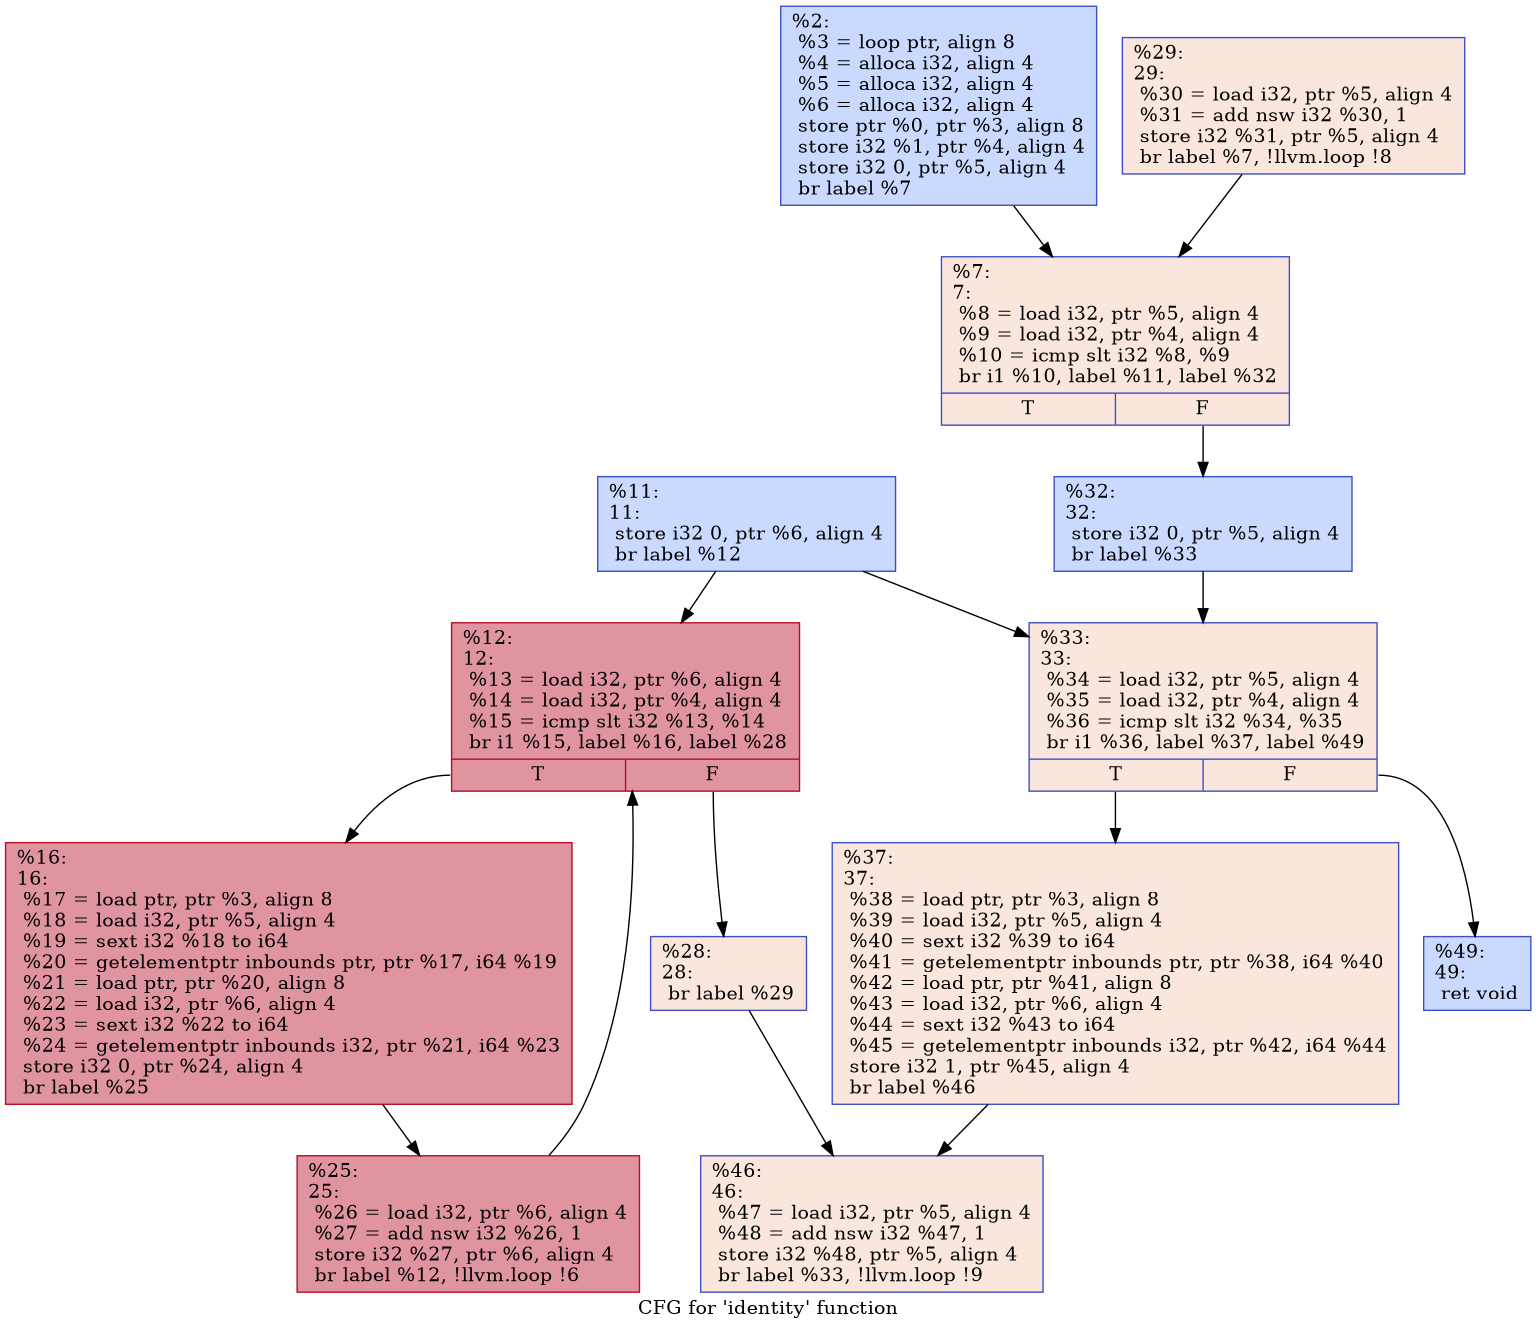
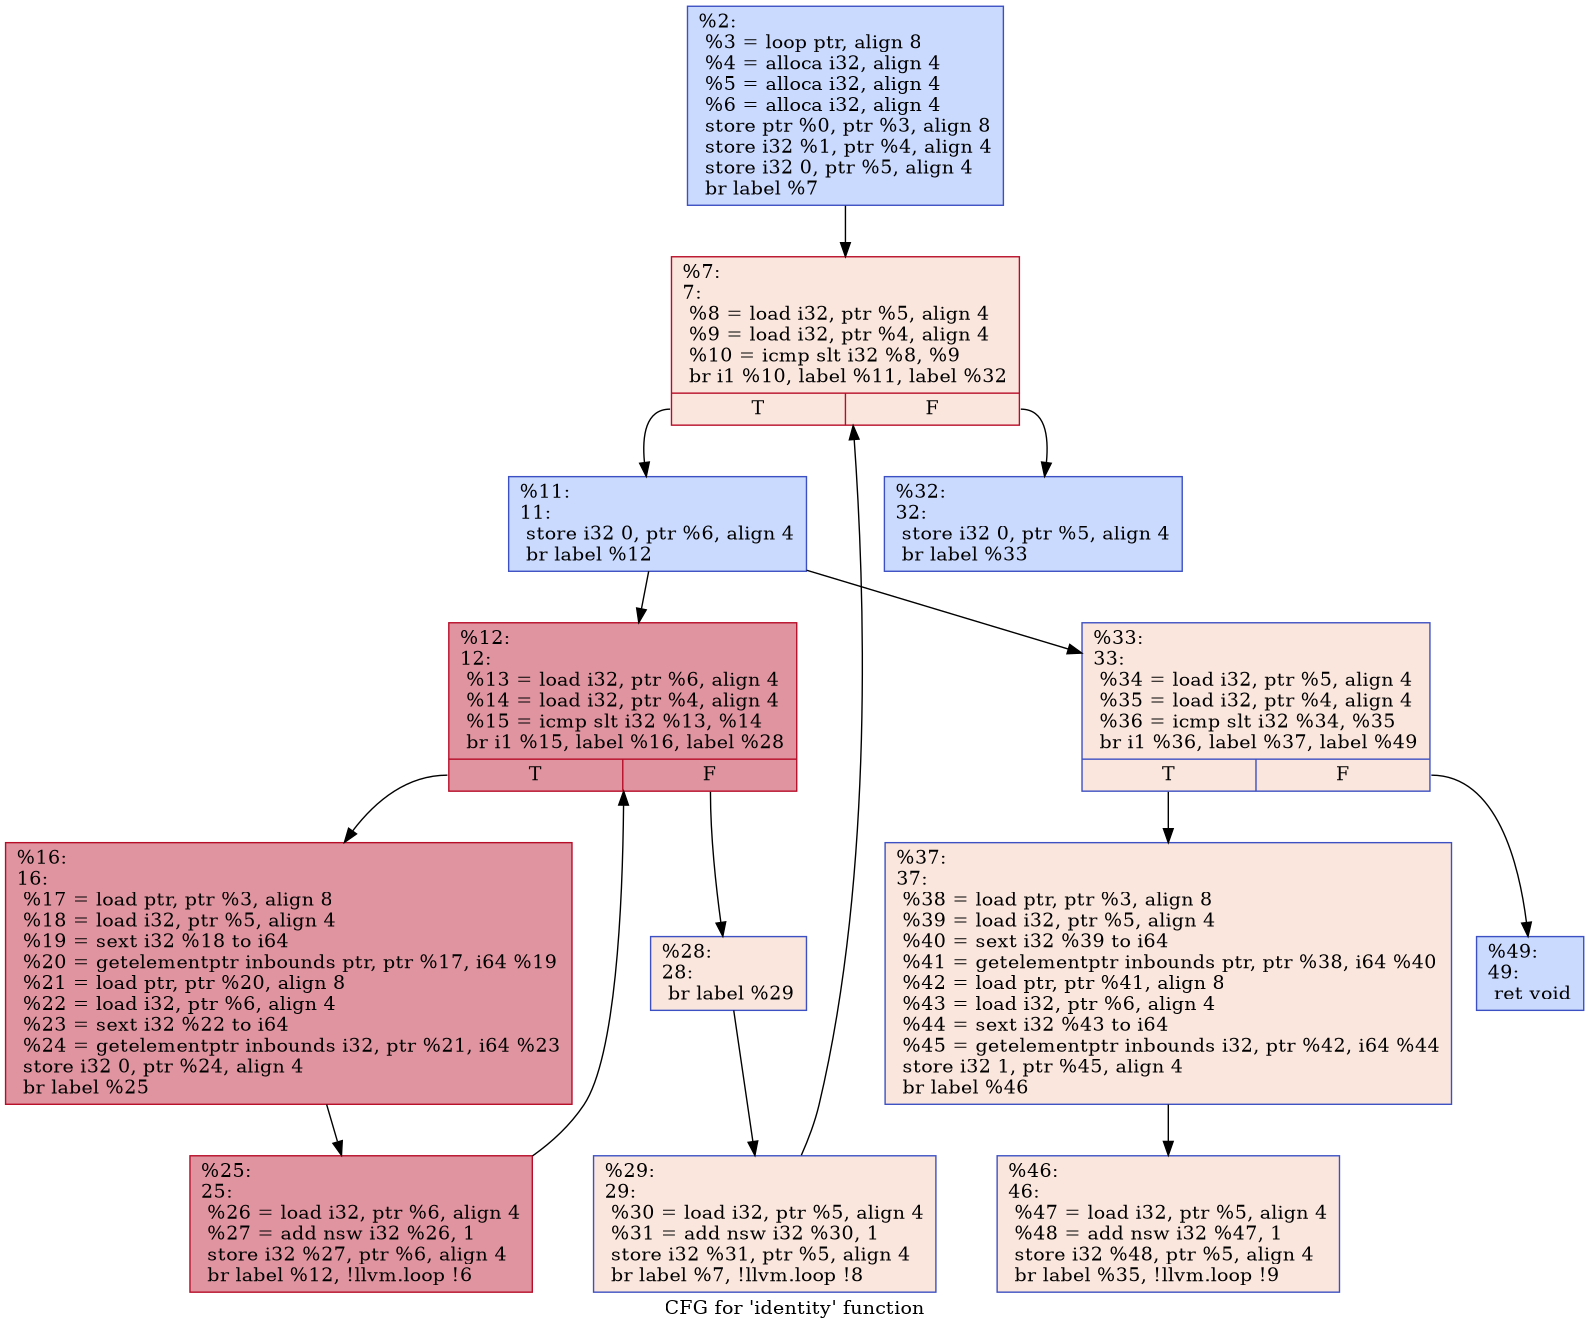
node "%7:": color #3d50c3ff -> #b70d28ff
edge "%7:" -> "%11:": added
edge "%32:" -> "%33:": removed
edge "%28:" -> "%46:": now "%28:" -> "%29:"
node "%46:": text "br label %33, !llvm.loop !9" -> "br label %35, !llvm.loop !9"
